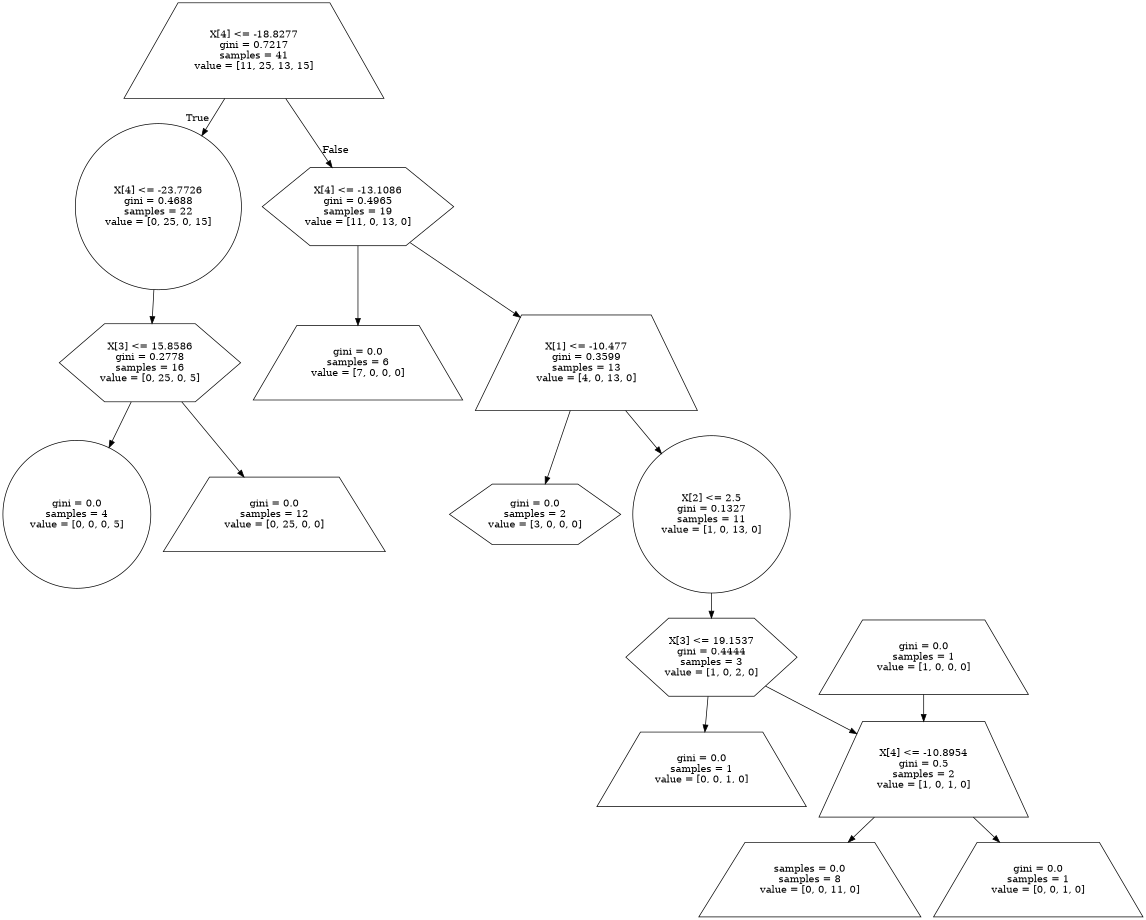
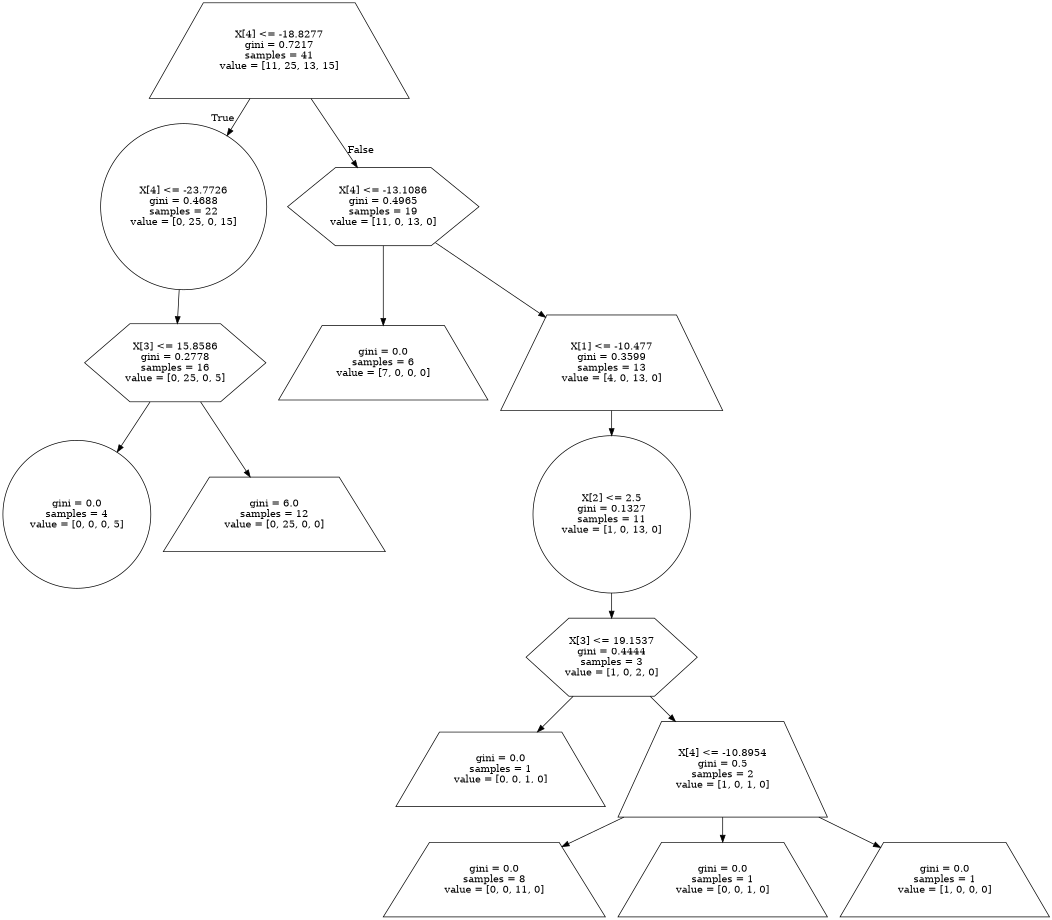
node "gini = 0.0 samples = 12 value = [0, 25, 0, 0]": label "gini = 0.0 samples = 12 value = [0, 25, 0, 0]" -> "gini = 6.0 samples = 12 value = [0, 25, 0, 0]"
node "gini = 0.0 samples = 2 value = [3, 0, 0, 0]": removed
edge "gini = 0.0 samples = 1 value = [1, 0, 0, 0]" -> "X[4] <= -10.8954 gini = 0.5 samples = 2 value = [1, 0, 1, 0]": reversed
node "samples = 0.0 samples = 8 value = [0, 0, 11, 0]": label "samples = 0.0 samples = 8 value = [0, 0, 11, 0]" -> "gini = 0.0 samples = 8 value = [0, 0, 11, 0]"
